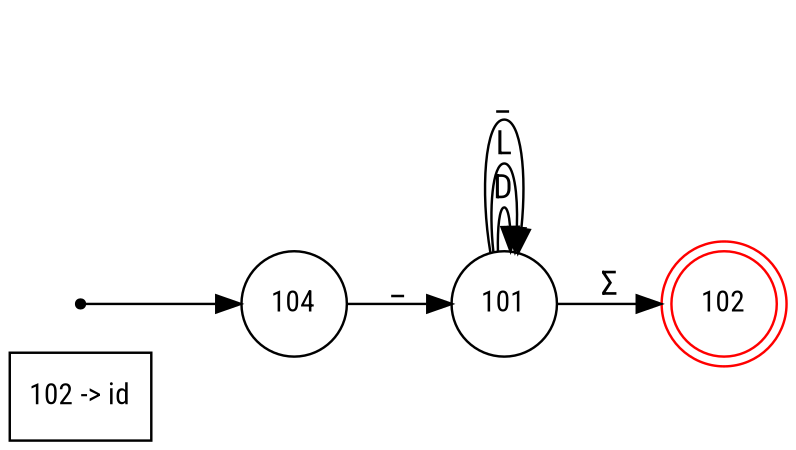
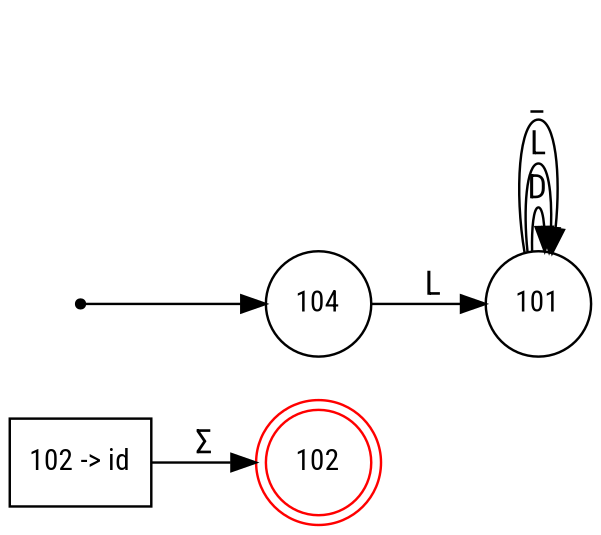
edge "104" -> "101": label "_" -> "L"
edge "101" -> "102": now "102 -> id" -> "102"
